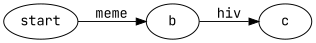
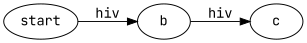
edge "start" -> "b": label "meme" -> "hiv"
